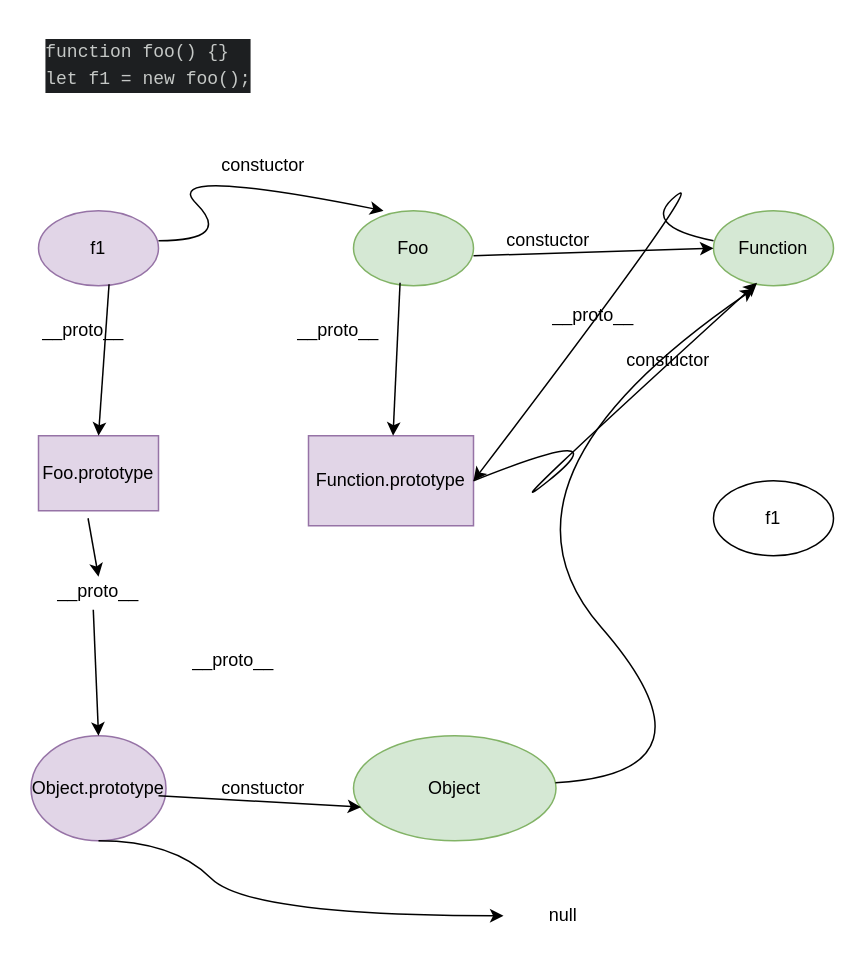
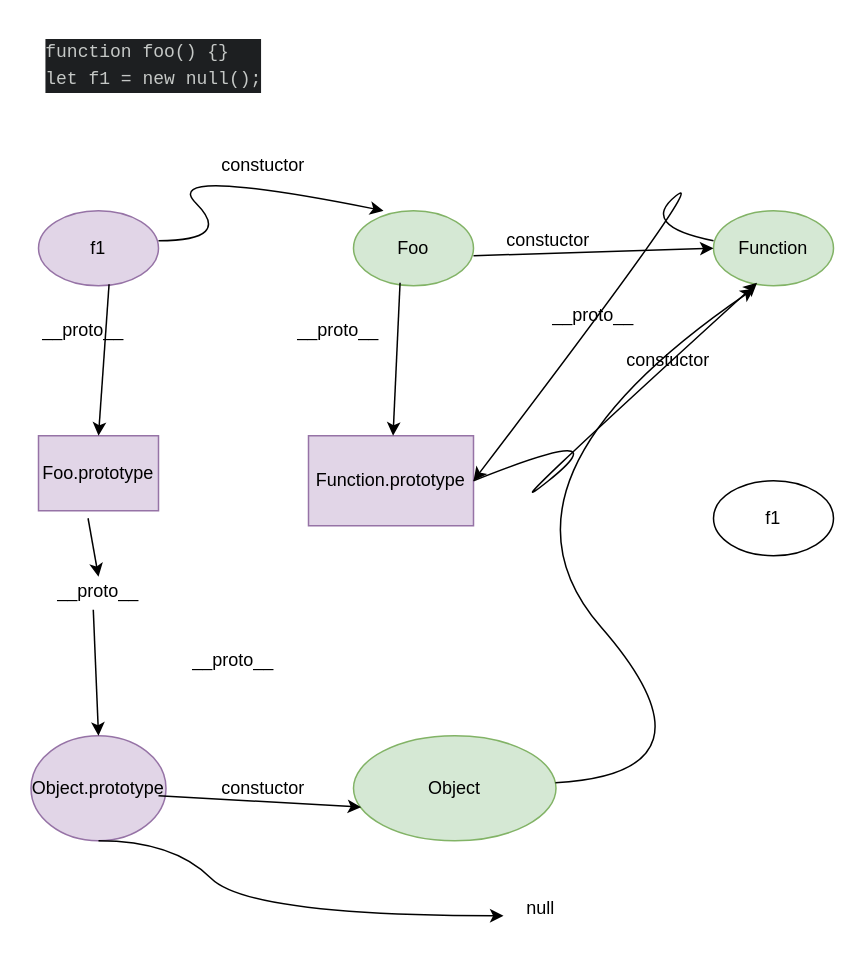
node "function foo() {} let f1 = new foo();": label "function foo() {} let f1 = new foo();" -> "function foo() {} let f1 = new null();"
node "null": moved (563, 916) -> (541, 908)
